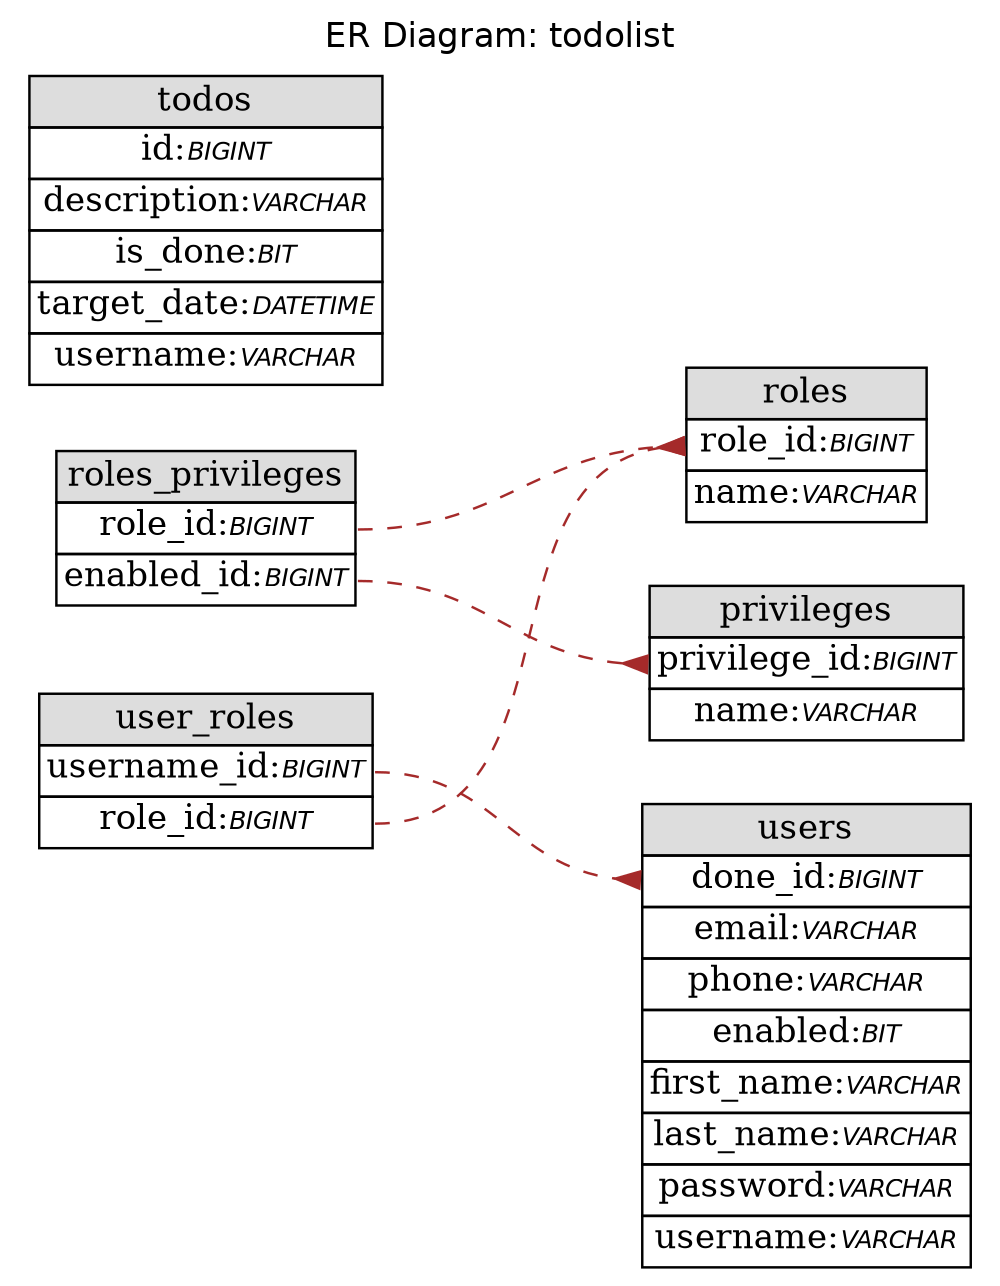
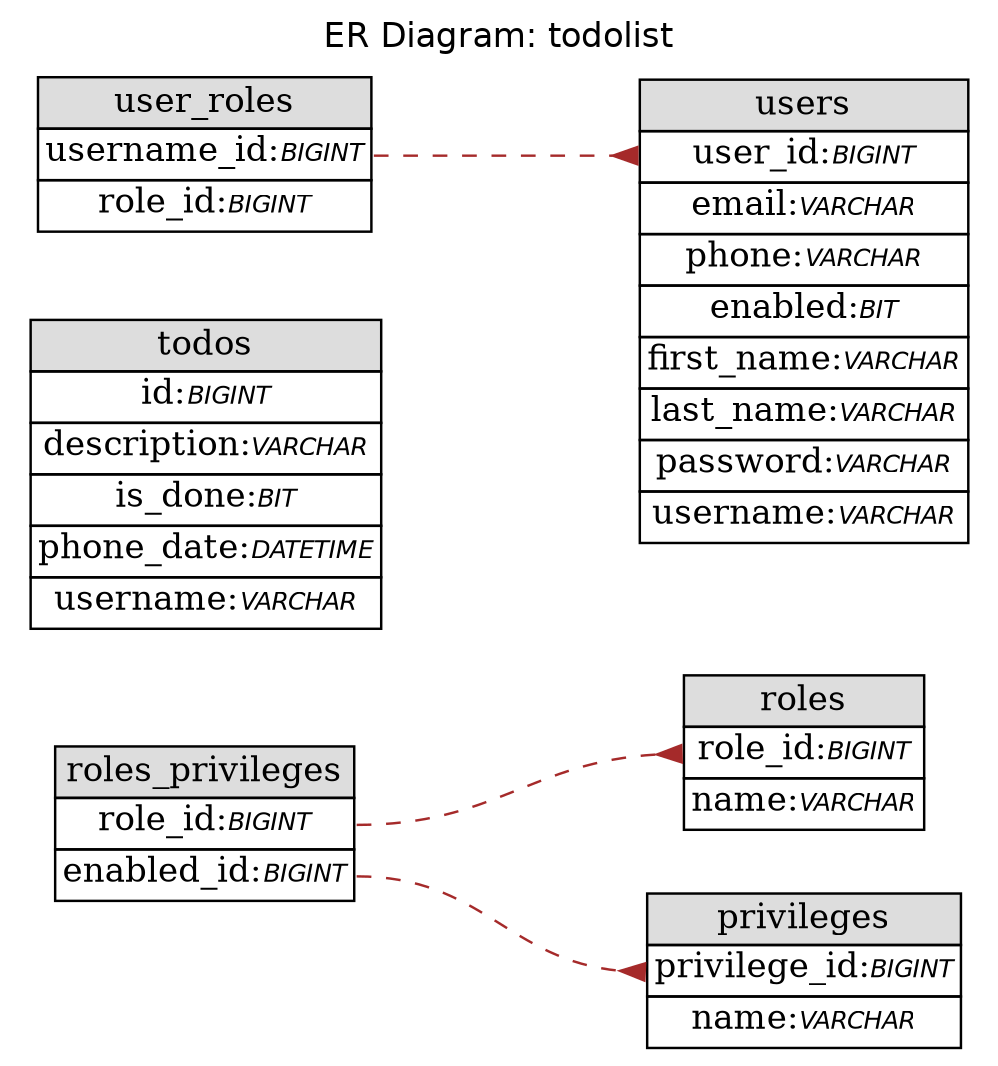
node "todos": text "target_date:" -> "phone_date:"
edge "user_roles" -> "roles": removed
node "users": text "done_id:" -> "user_id:"
